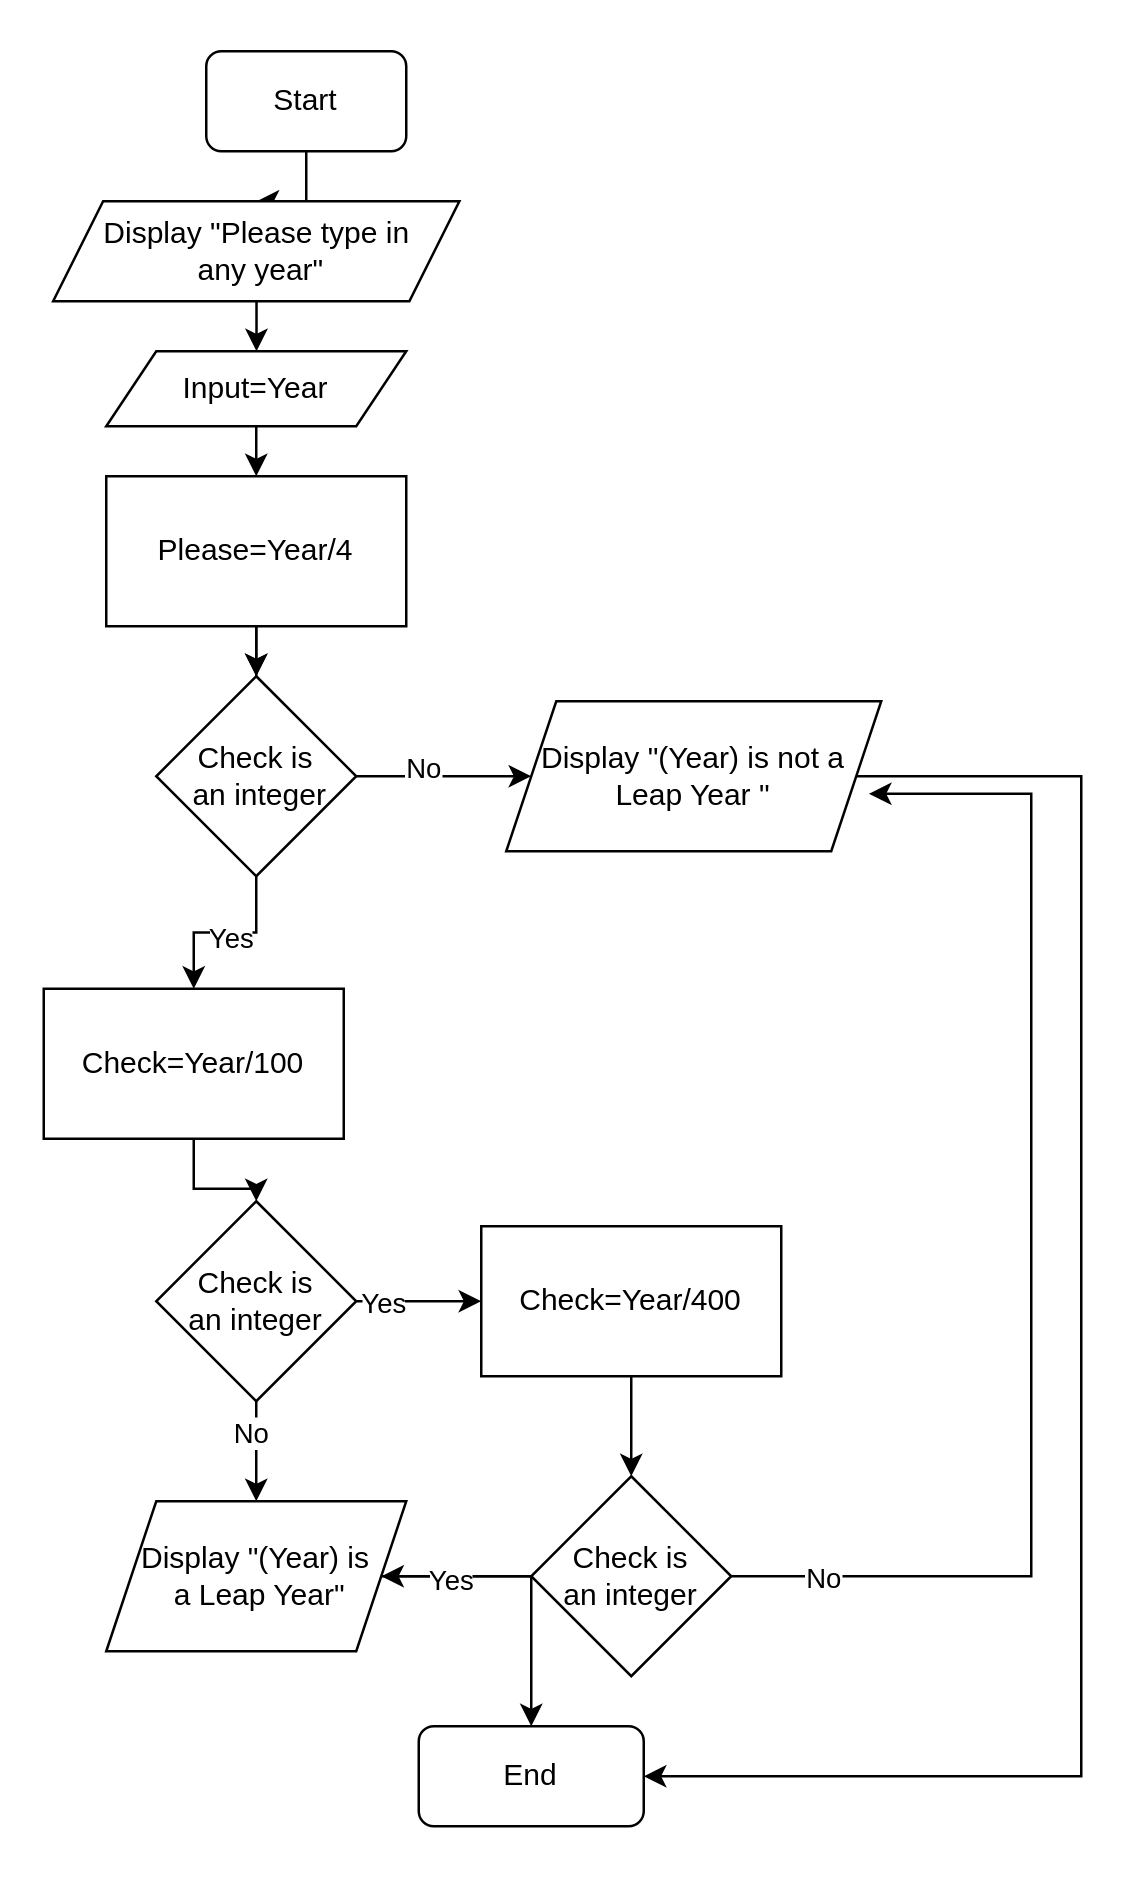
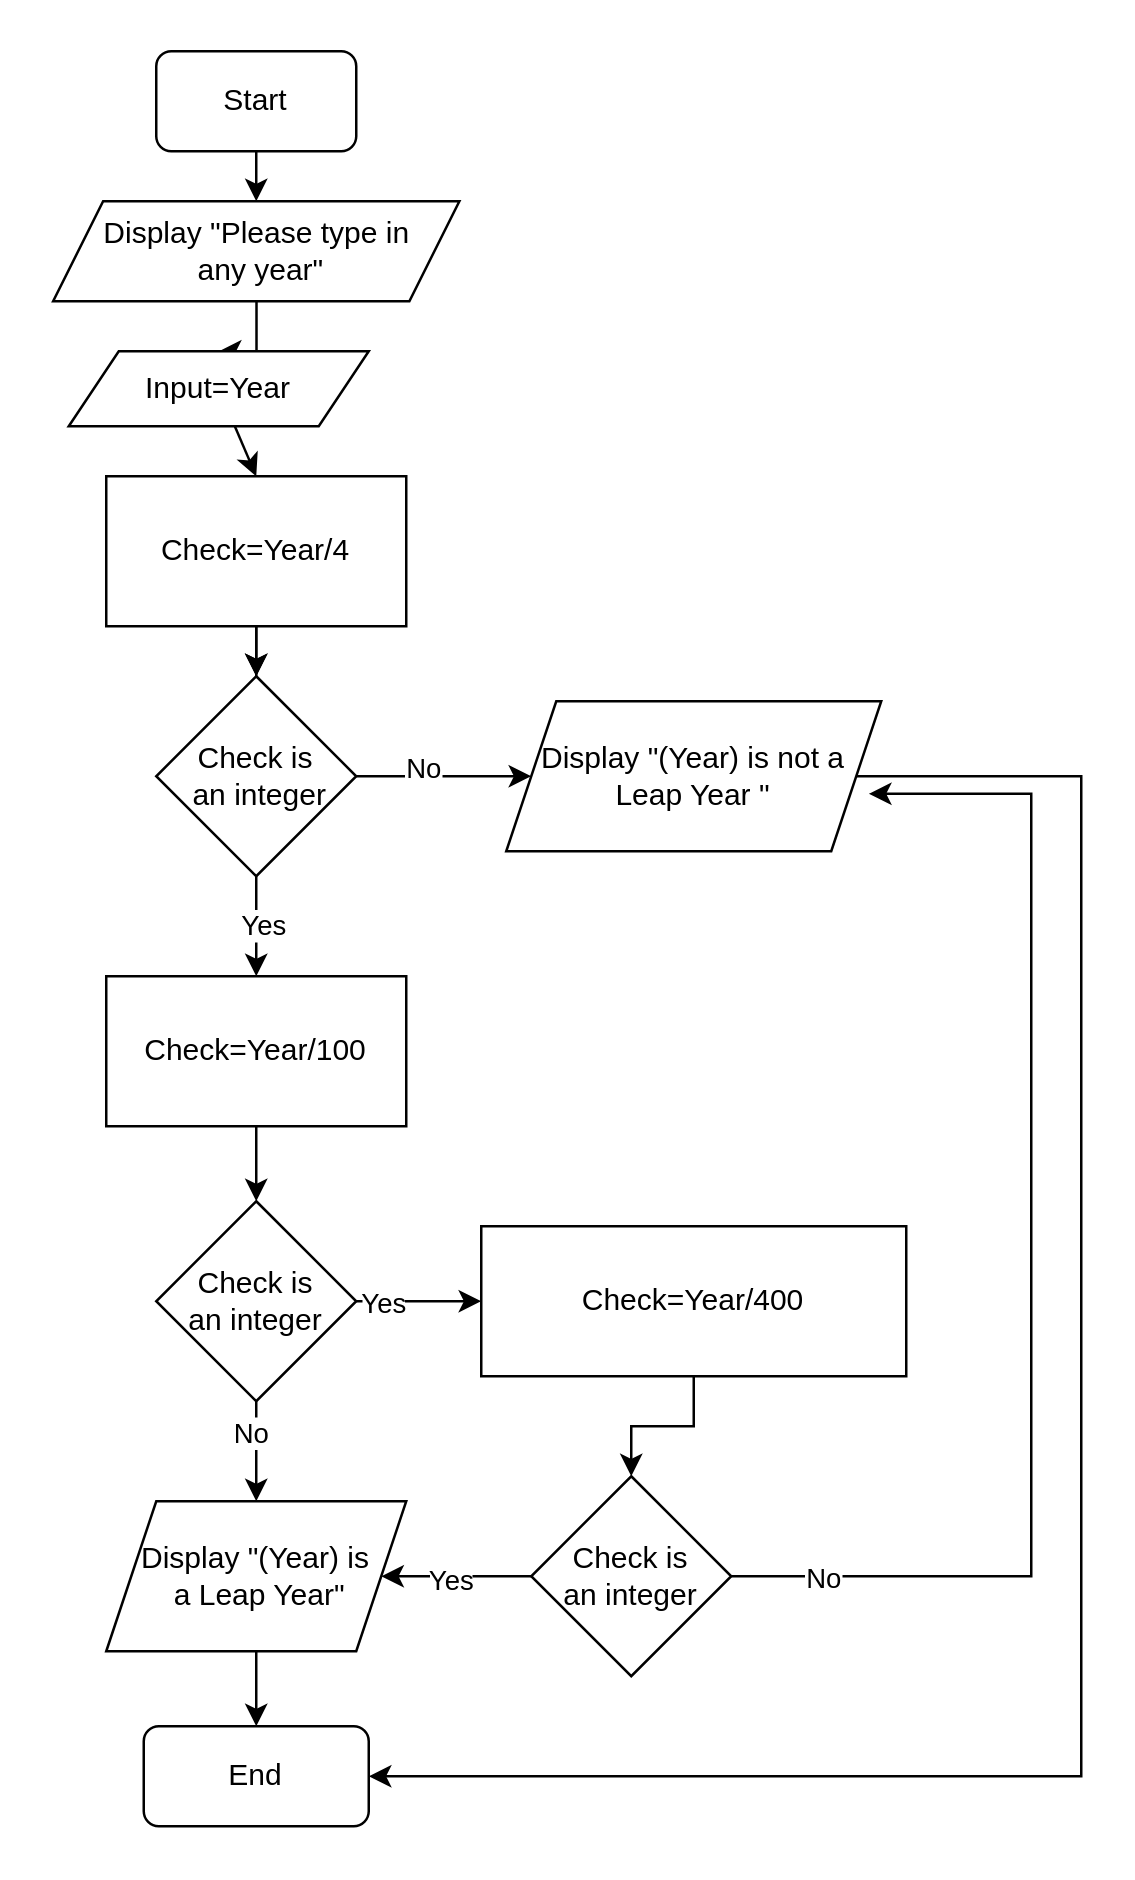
node "Start": moved (306, 101) -> (256, 101)
node "Input=Year": moved (256, 389) -> (219, 389)
node "Please=Year/4": label "Please=Year/4" -> "Check=Year/4"
node "Check=Year/100": moved (194, 1064) -> (256, 1051)
node "Check=Year/400": size 300x150 -> 425x150
node "End": moved (531, 1776) -> (256, 1776)
